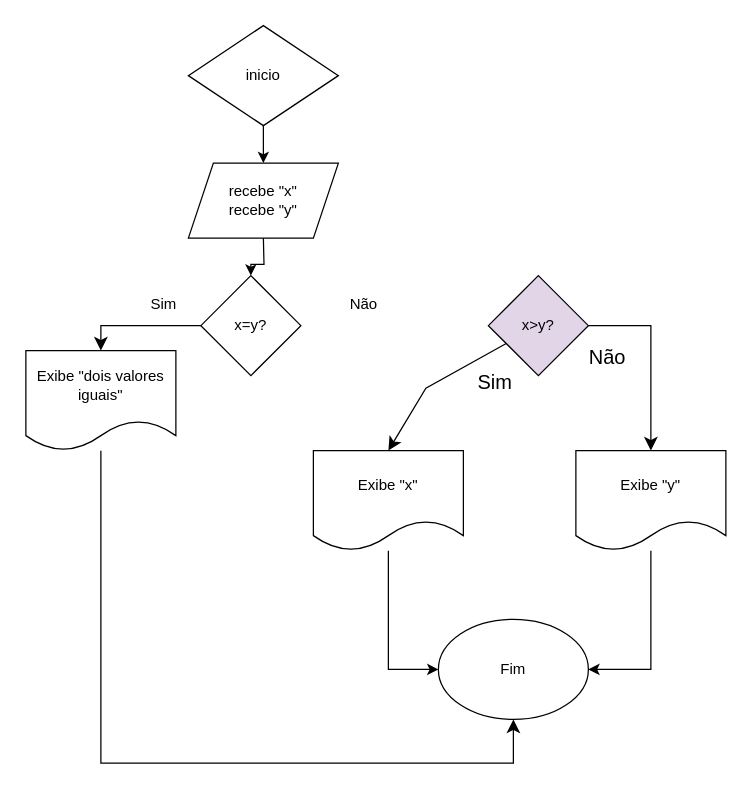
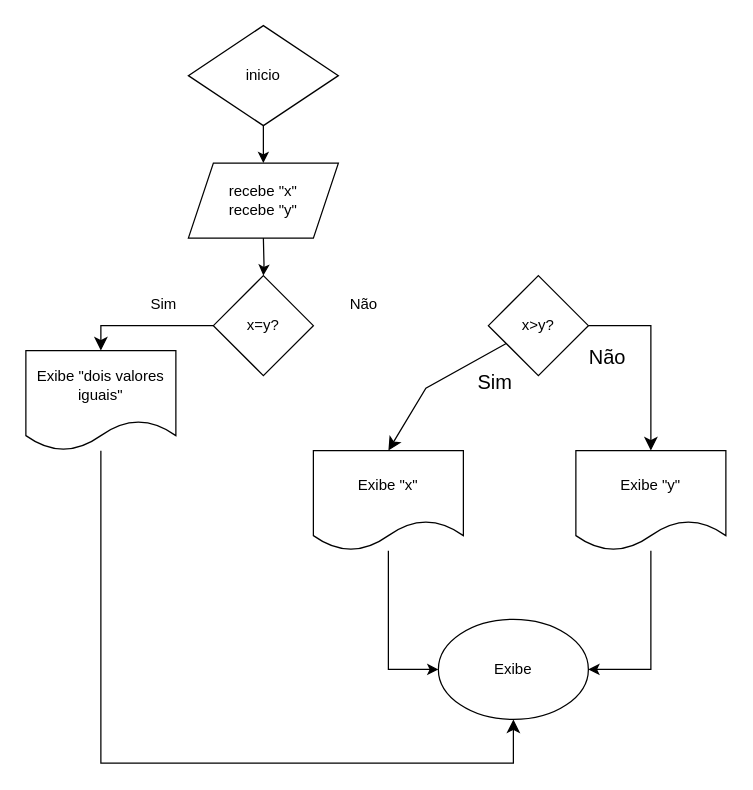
node "x=y?": moved (251, 326) -> (263, 326)
node "x>y?": fillcolor #e1d5e7 -> #ffffff
node "Fim": label "Fim" -> "Exibe"
